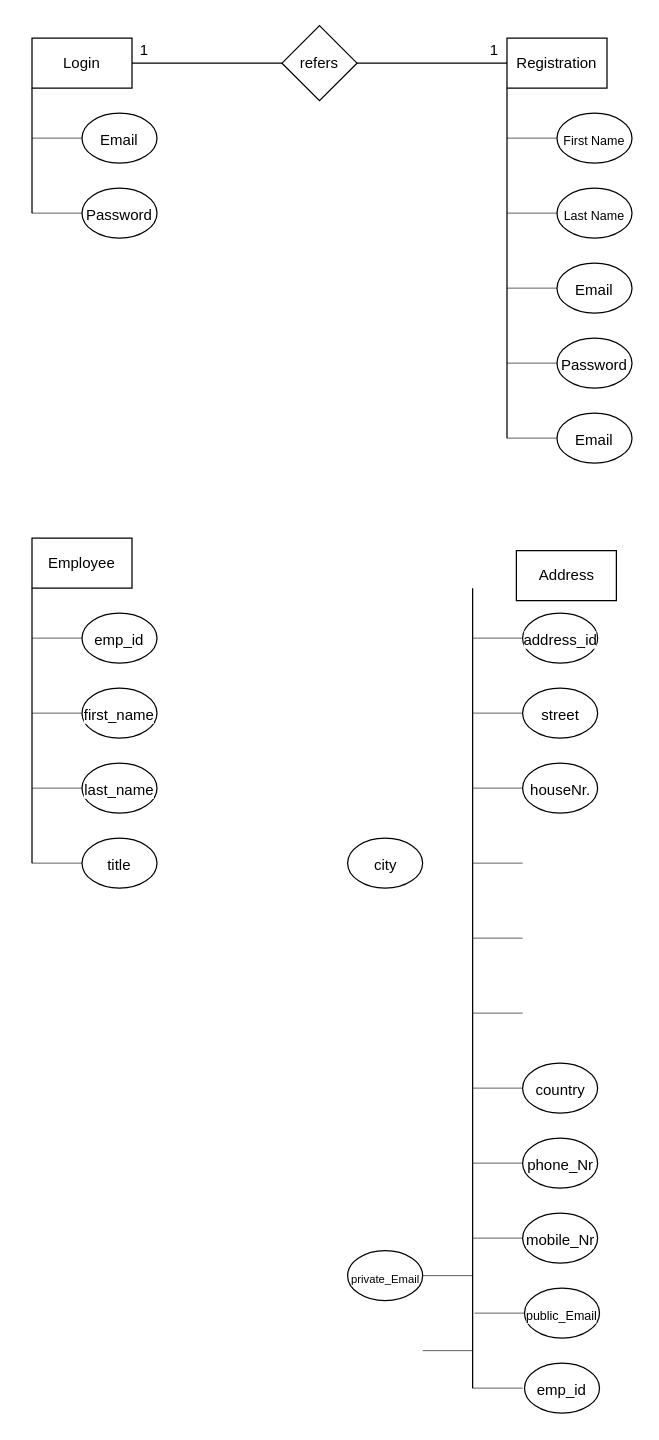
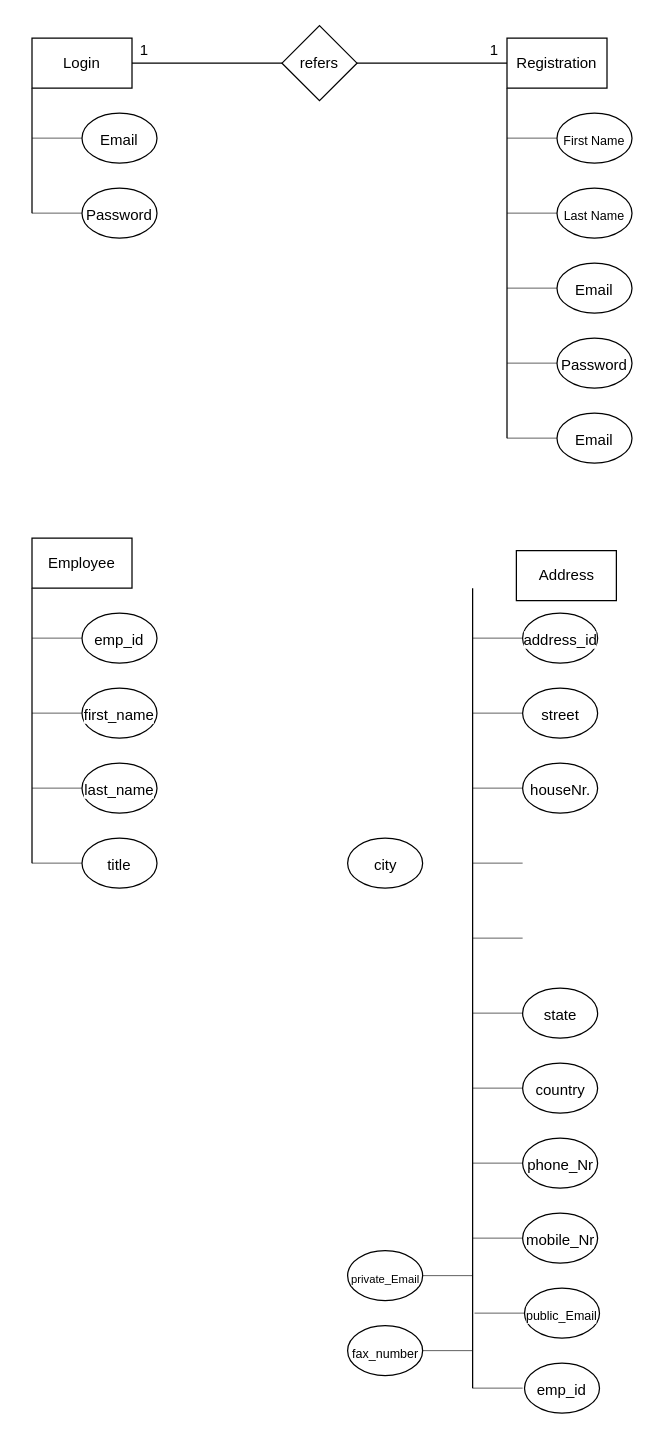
node "state": added
node "fax_number": added
